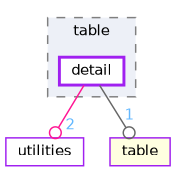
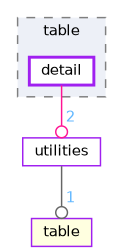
edge "detail" -> "table": now "utilities" -> "table"
